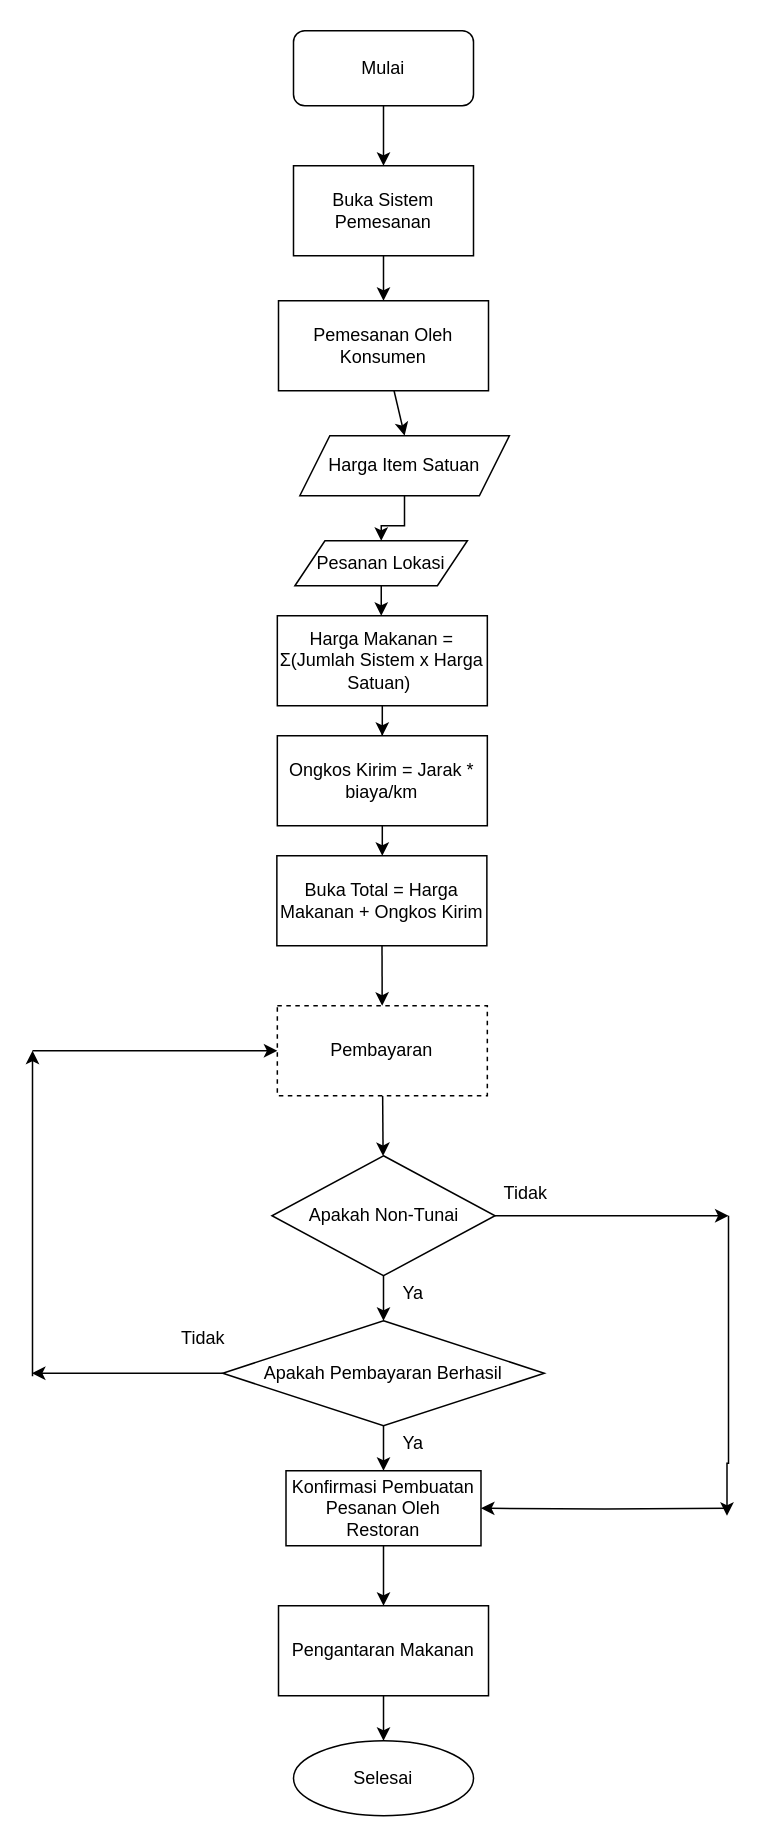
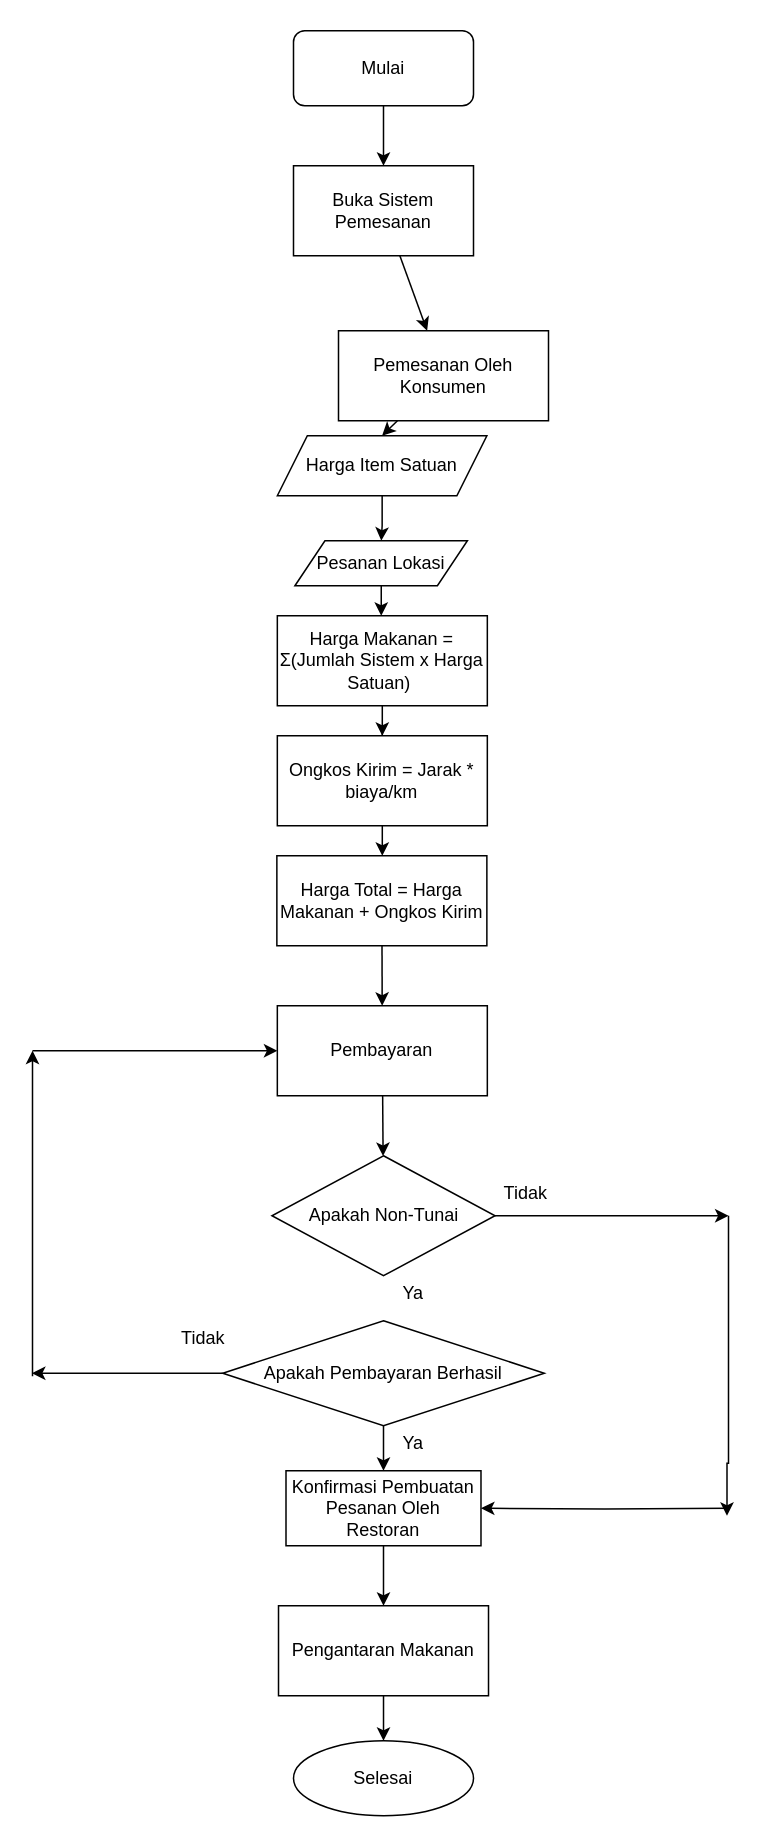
node "Pemesanan Oleh Konsumen": moved (383, 346) -> (443, 376)
node "Harga Item Satuan": moved (404, 466) -> (382, 466)
node "Buka Total = Harga Makanan + Ongkos Kirim": label "Buka Total = Harga Makanan + Ongkos Kirim" -> "Harga Total = Harga Makanan + Ongkos Kirim"
node "Pembayaran": style dashed -> solid
edge "Apakah Non-Tunai" -> "Apakah Pembayaran Berhasil": removed
